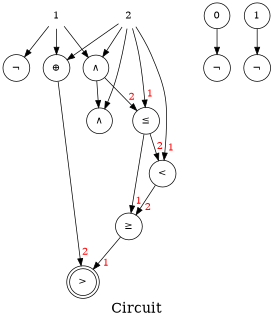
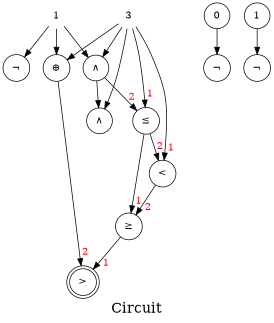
node "2": label "2" -> "3"
